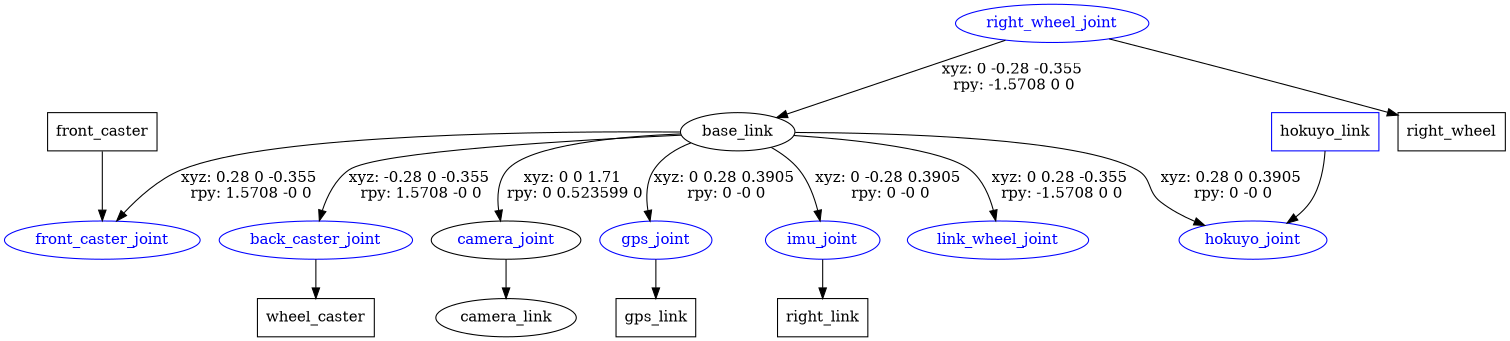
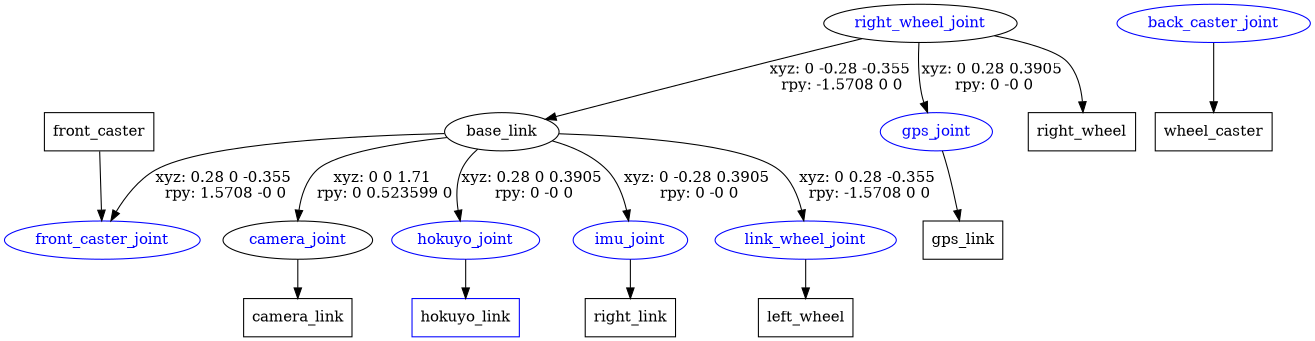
node "right_wheel_joint": color blue -> black
edge "base_link" -> "back_caster_joint": removed, label "xyz: -0.28 0 -0.355 rpy: 1.5708 -0 0"
edge "base_link" -> "gps_joint": now "right_wheel_joint" -> "gps_joint"
edge "hokuyo_link" -> "hokuyo_joint": reversed
node "camera_link": shape ellipse -> box
node "left_wheel": added
